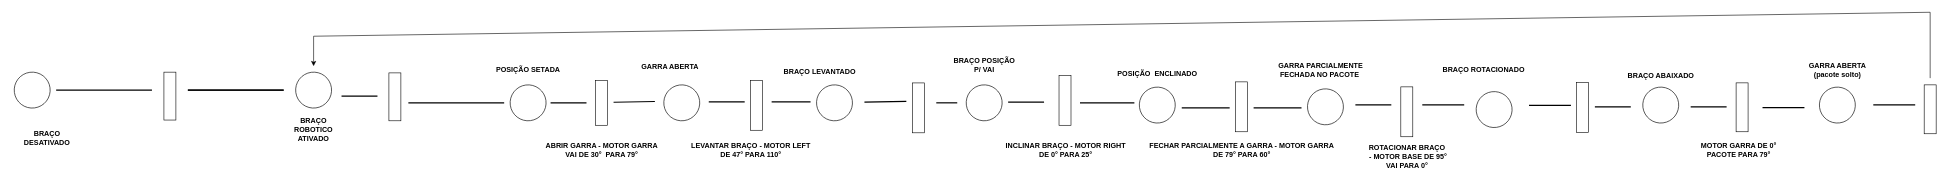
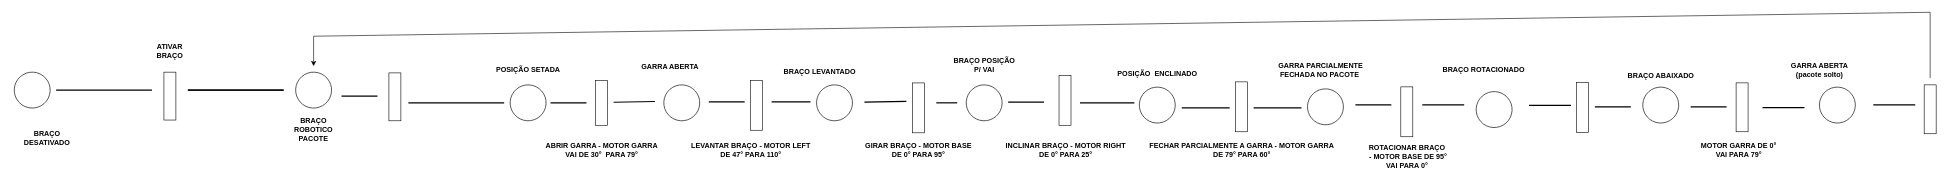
node "ATIVAR BRAÇO": added
node "GARRA ABERTA (pacote solto)": moved (1839, 70) -> (1821, 70)
node "BRAÇO ROBOTICO ATIVADO": label "BRAÇO ROBOTICO ATIVADO" -> "BRAÇO ROBOTICO PACOTE"
node "GIRAR BRAÇO - MOTOR BASE DE 0° PARA 95°": added
node "MOTOR GARRA DE 0° PACOTE PARA 79°": label "MOTOR GARRA DE 0° PACOTE PARA 79°" -> "MOTOR GARRA DE 0° VAI PARA 79°"
